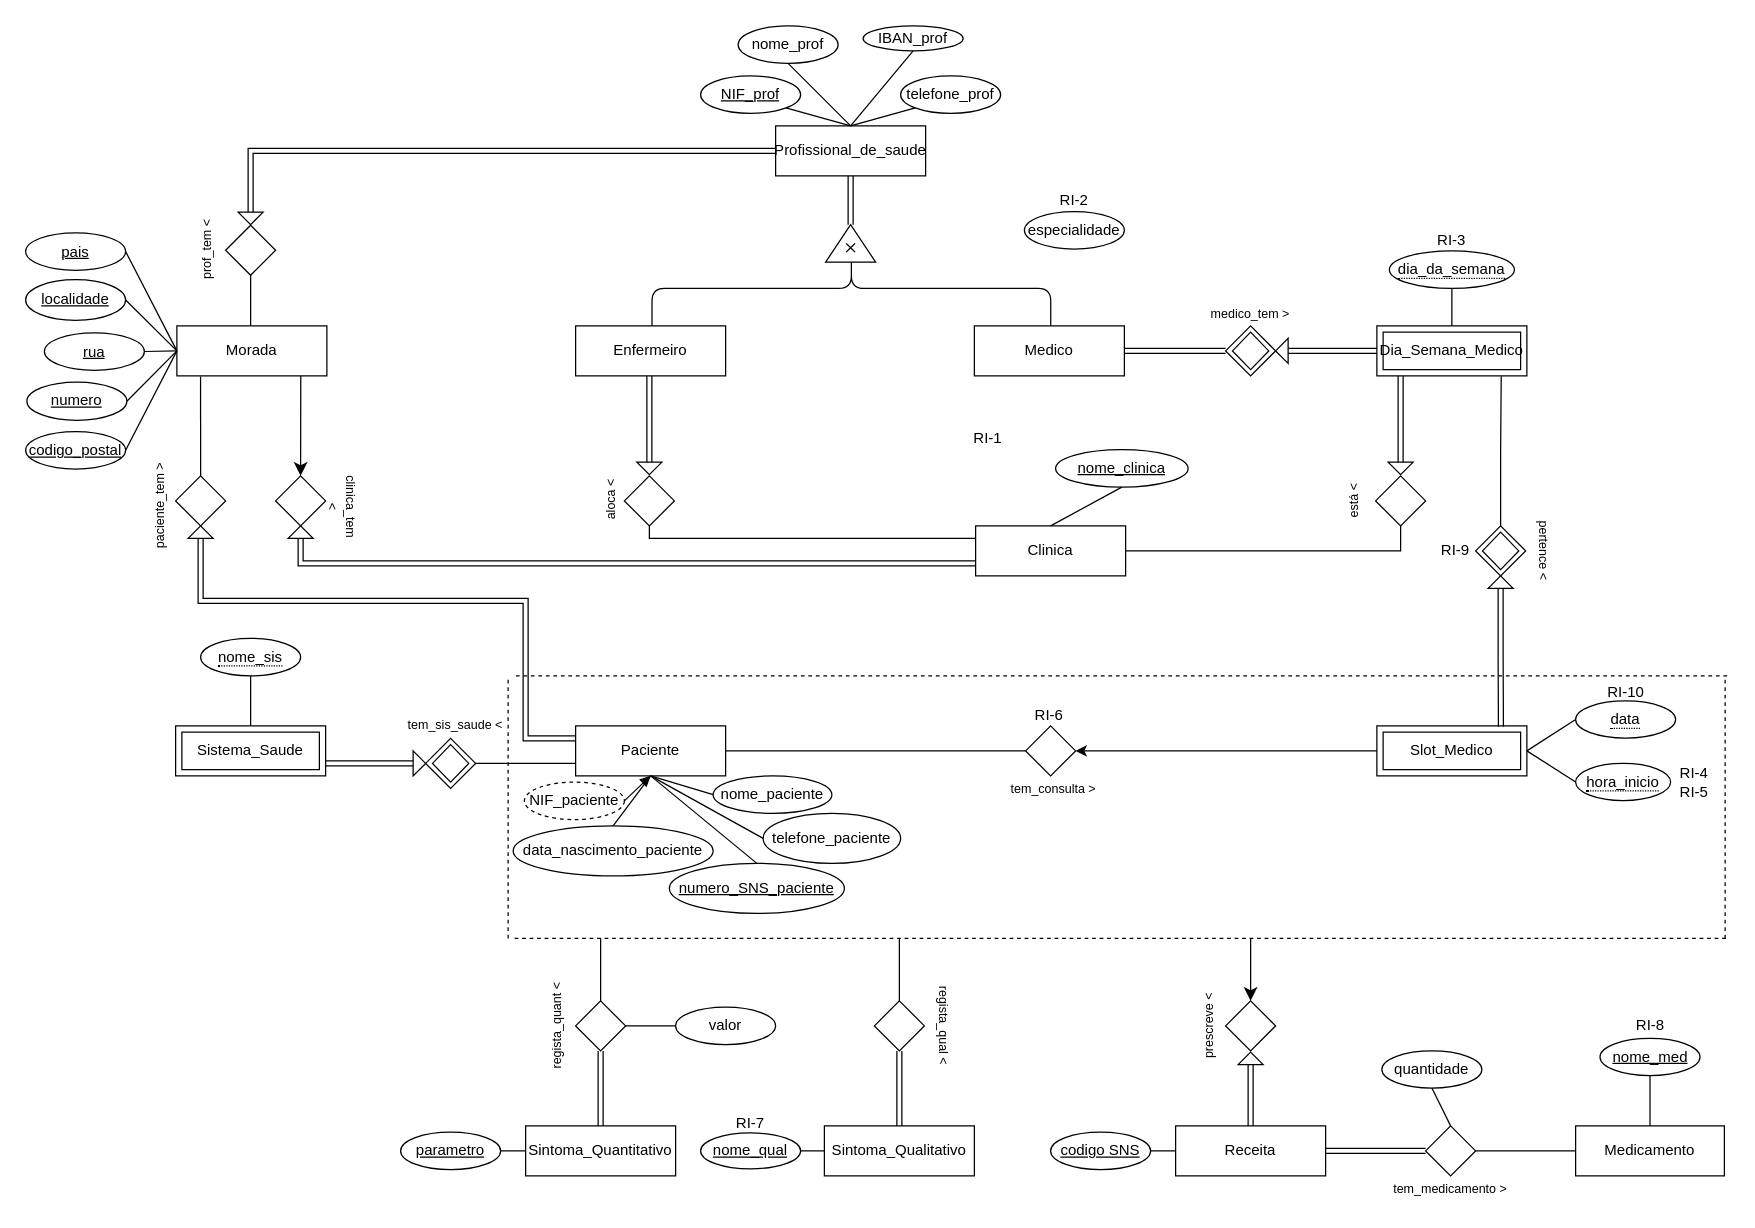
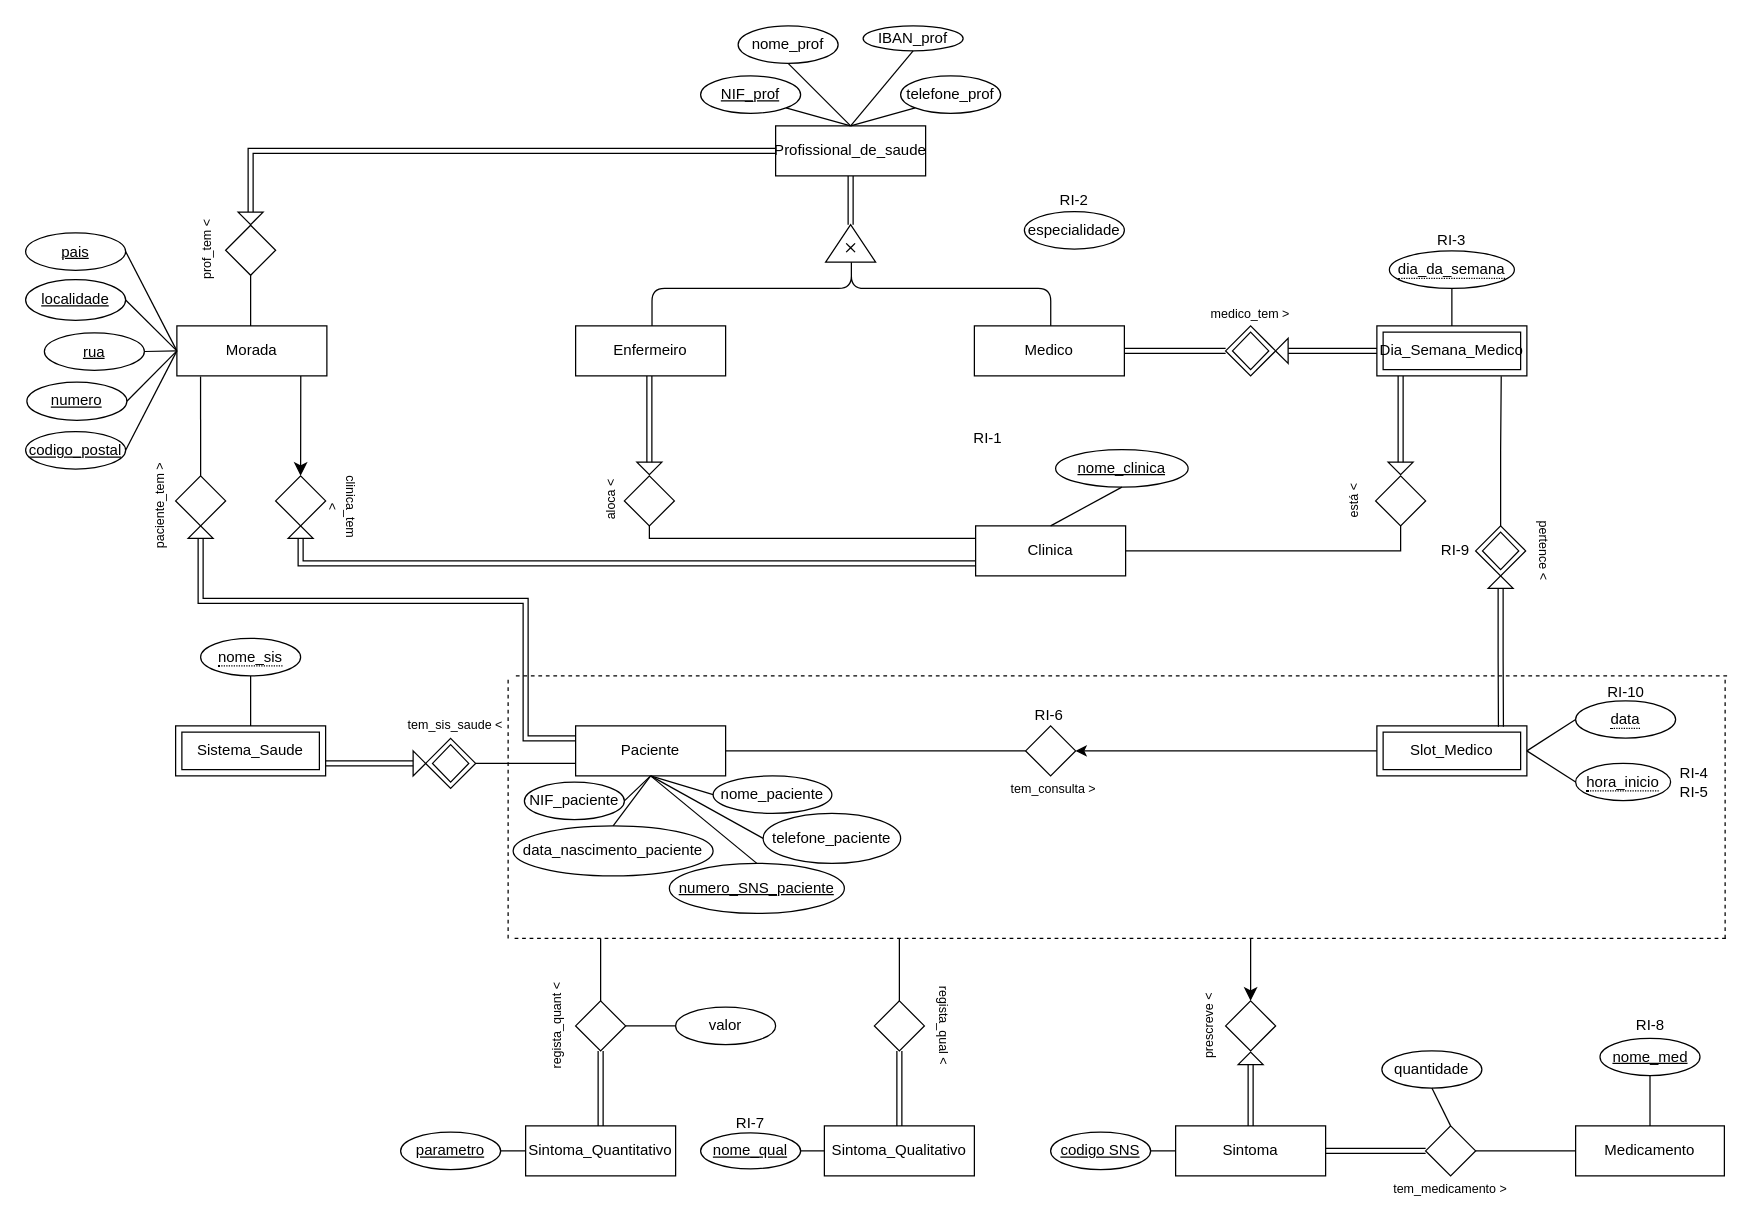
edge "NIF_paciente" -> "Paciente": arrowhead block -> none
node "NIF_paciente": style dashed -> solid
node "Receita": label "Receita" -> "Sintoma"
